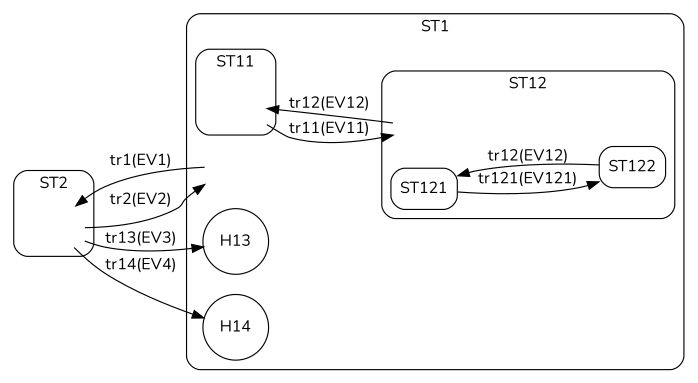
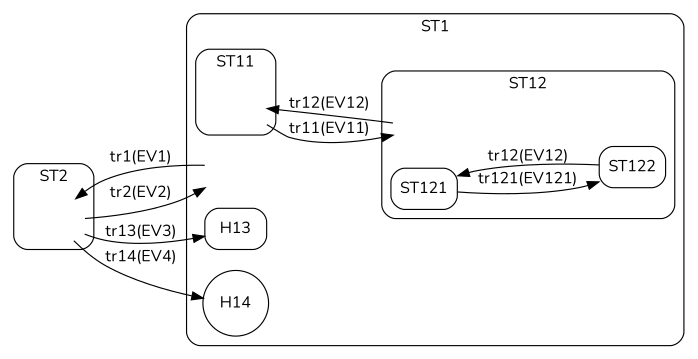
node "H13": shape circle -> box
